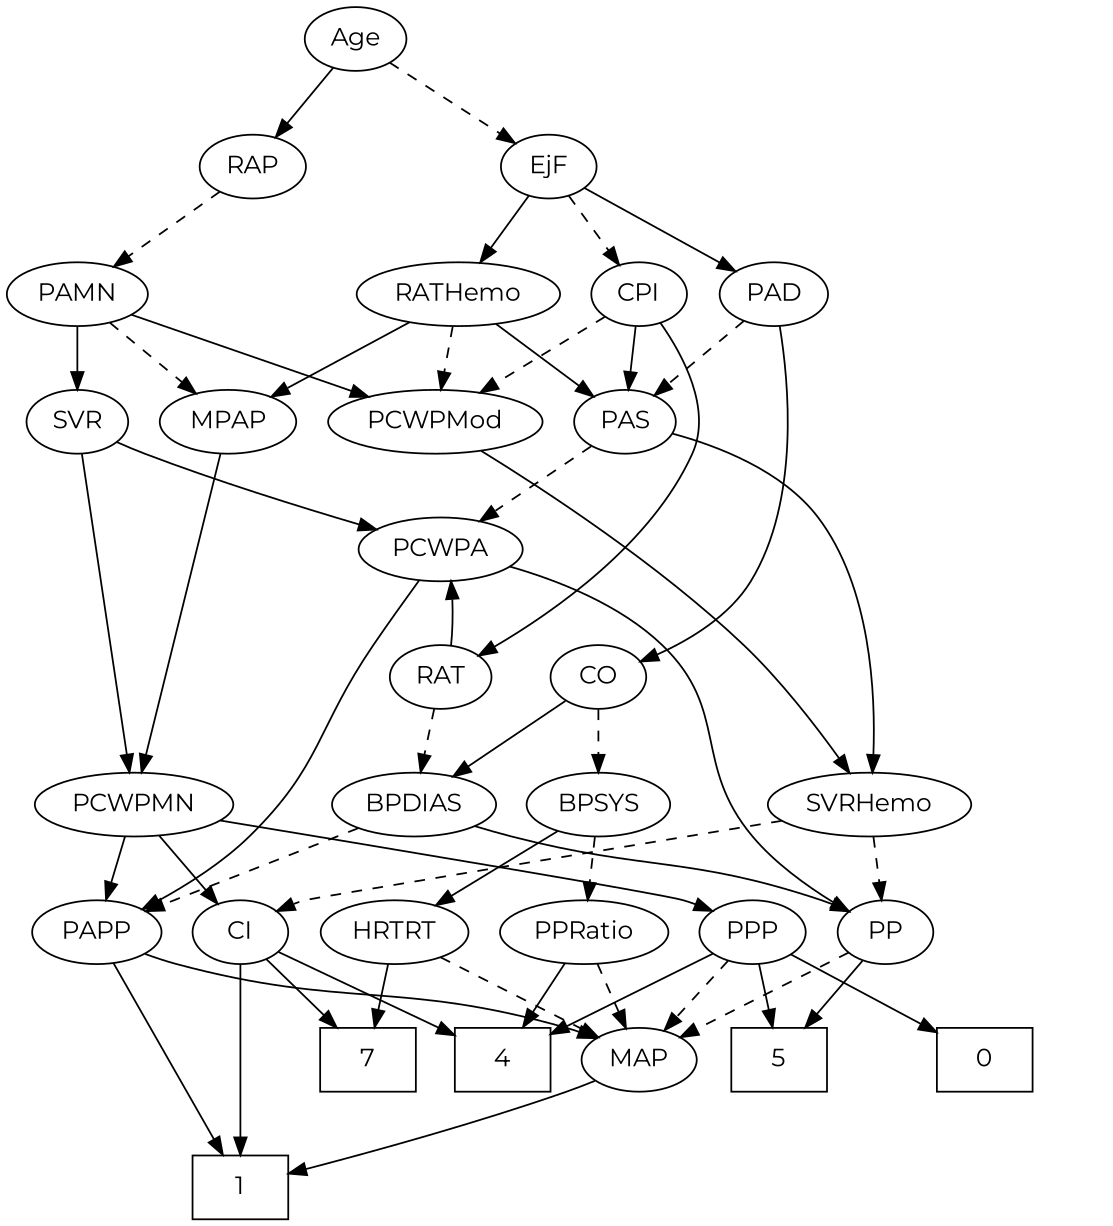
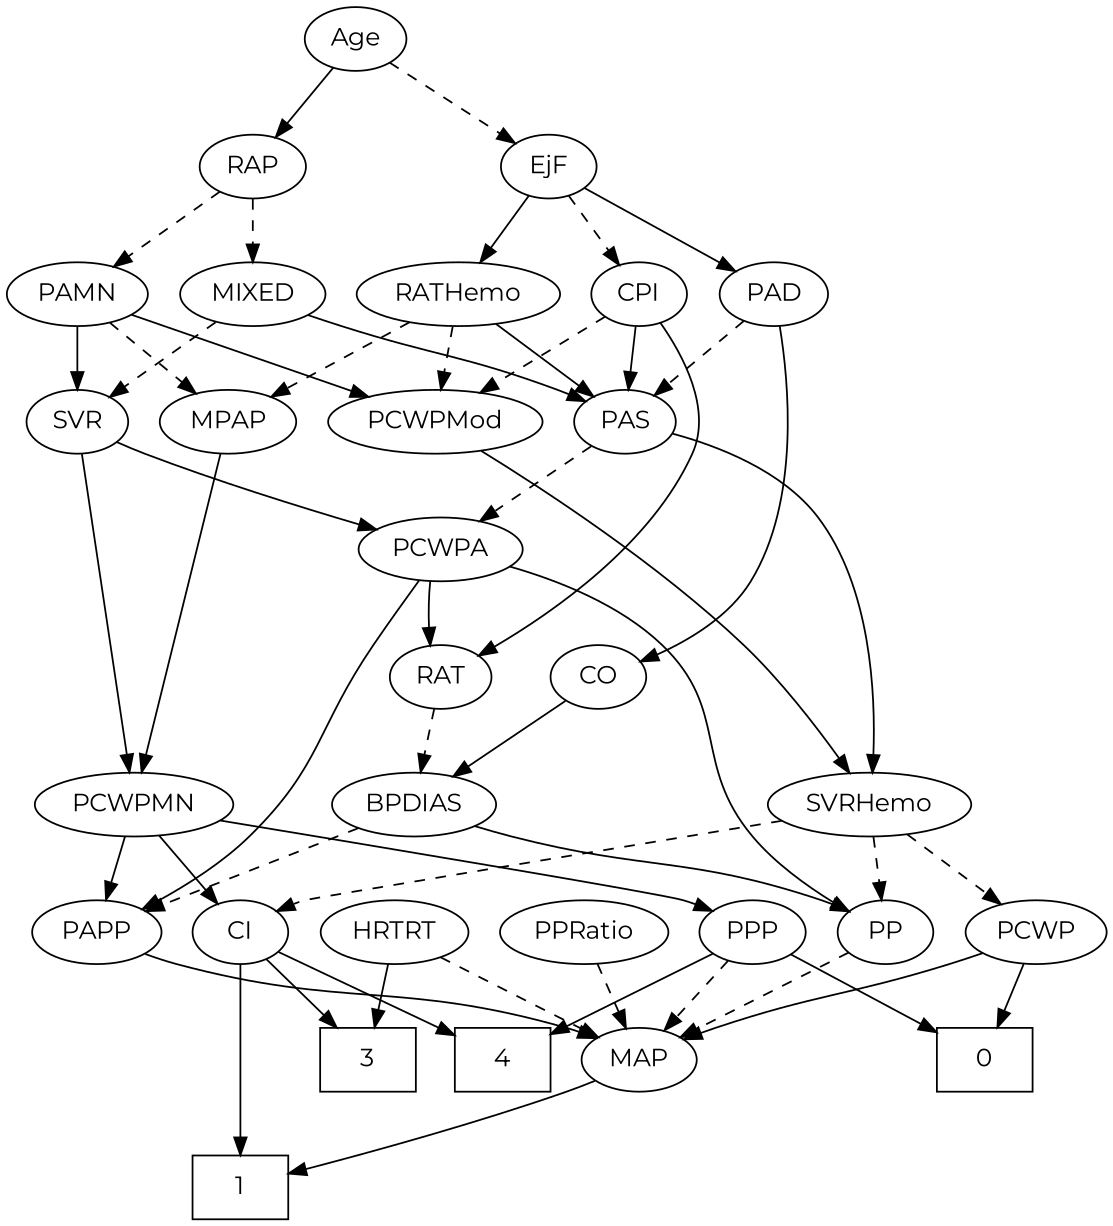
node "MIXED": added
edge "RATHemo" -> "MPAP": style solid -> dashed
edge "RAT" -> "PCWPA": reversed
node "BPSYS": removed
node "PCWP": added
edge "PPRatio" -> "4": removed
edge "PAPP" -> "1": removed
node "7": label "7" -> "3"
node "5": removed
